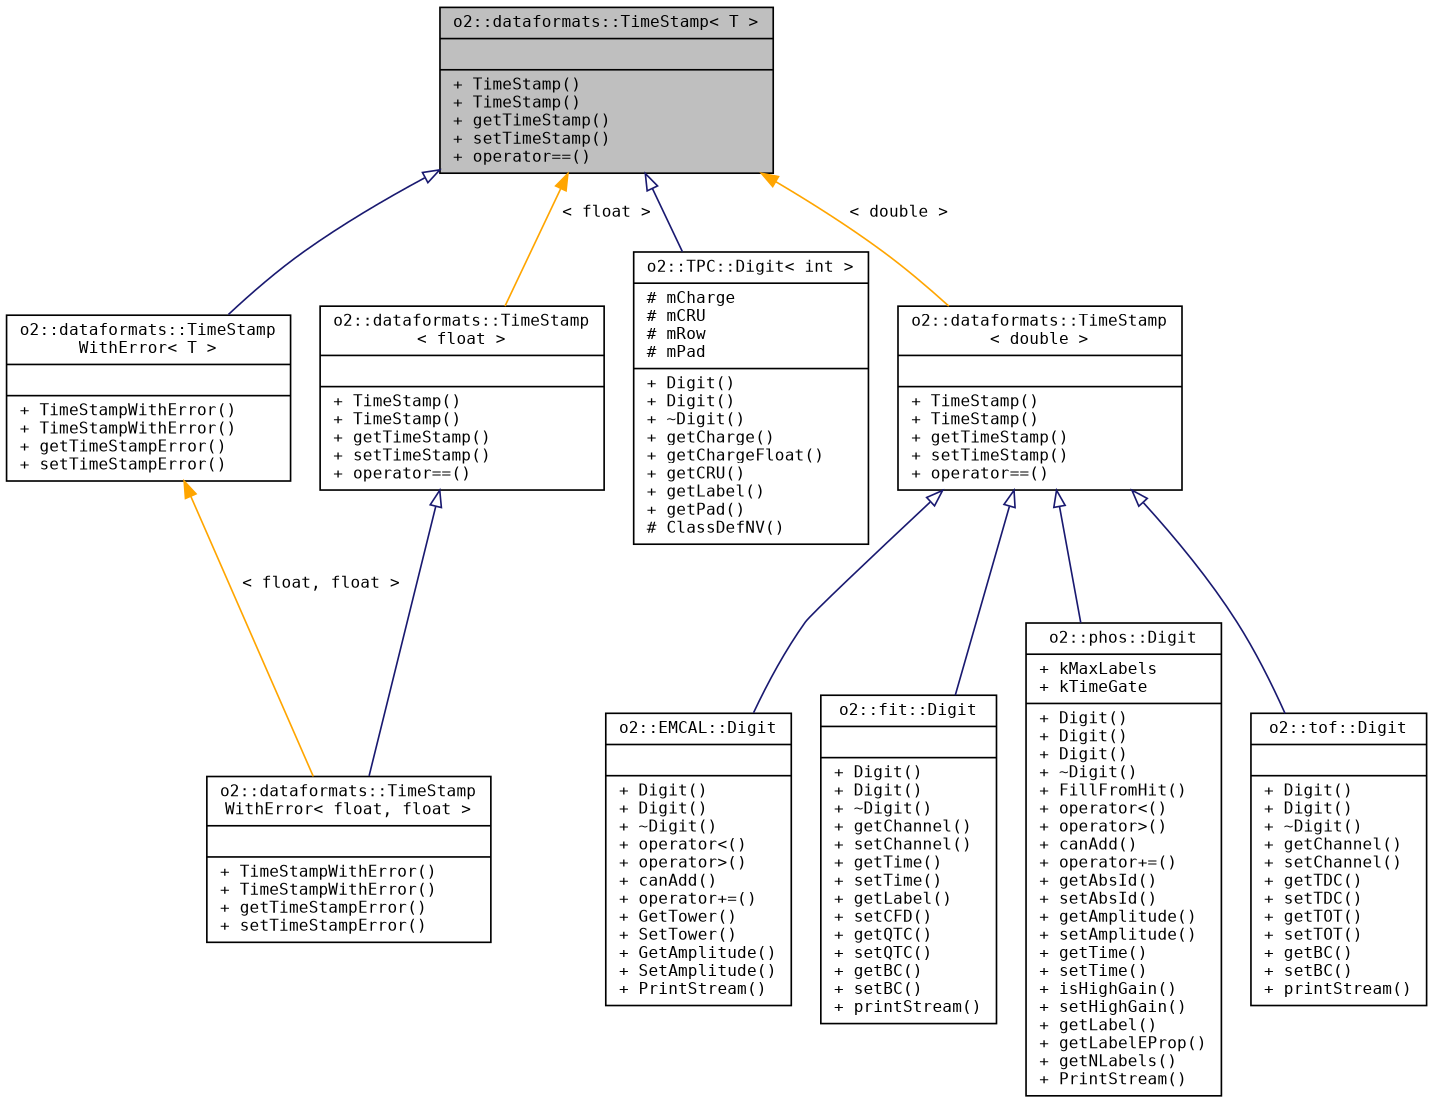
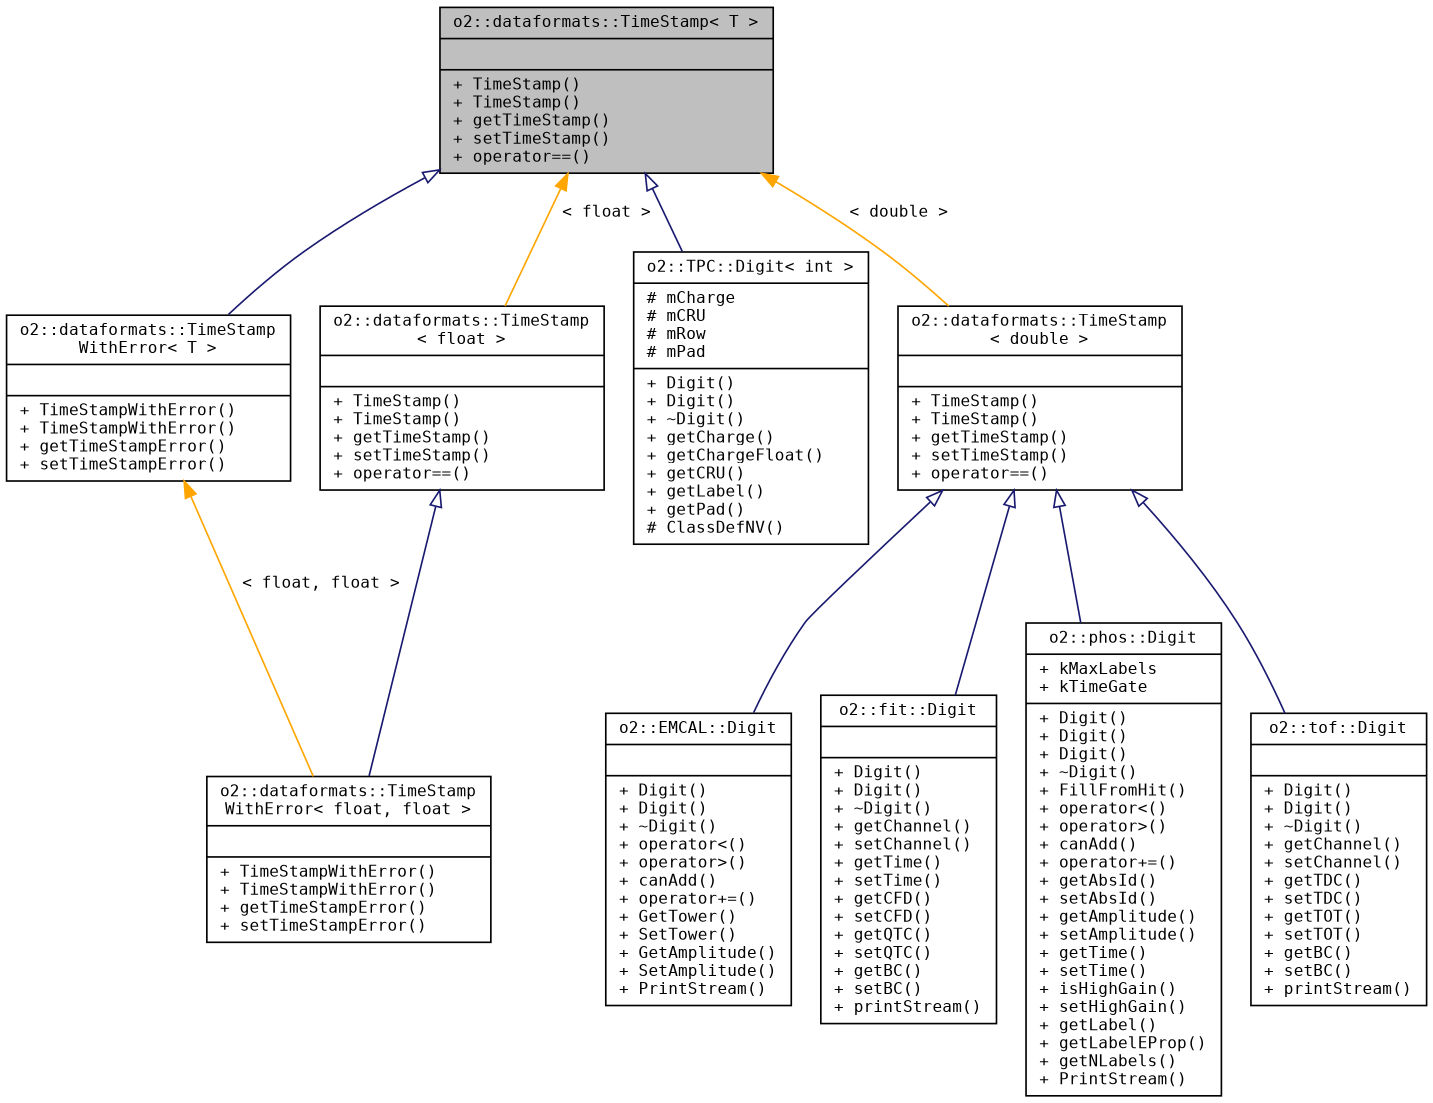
node "o2::fit::Digit": text "+ getLabel()" -> "+ getCFD()"
